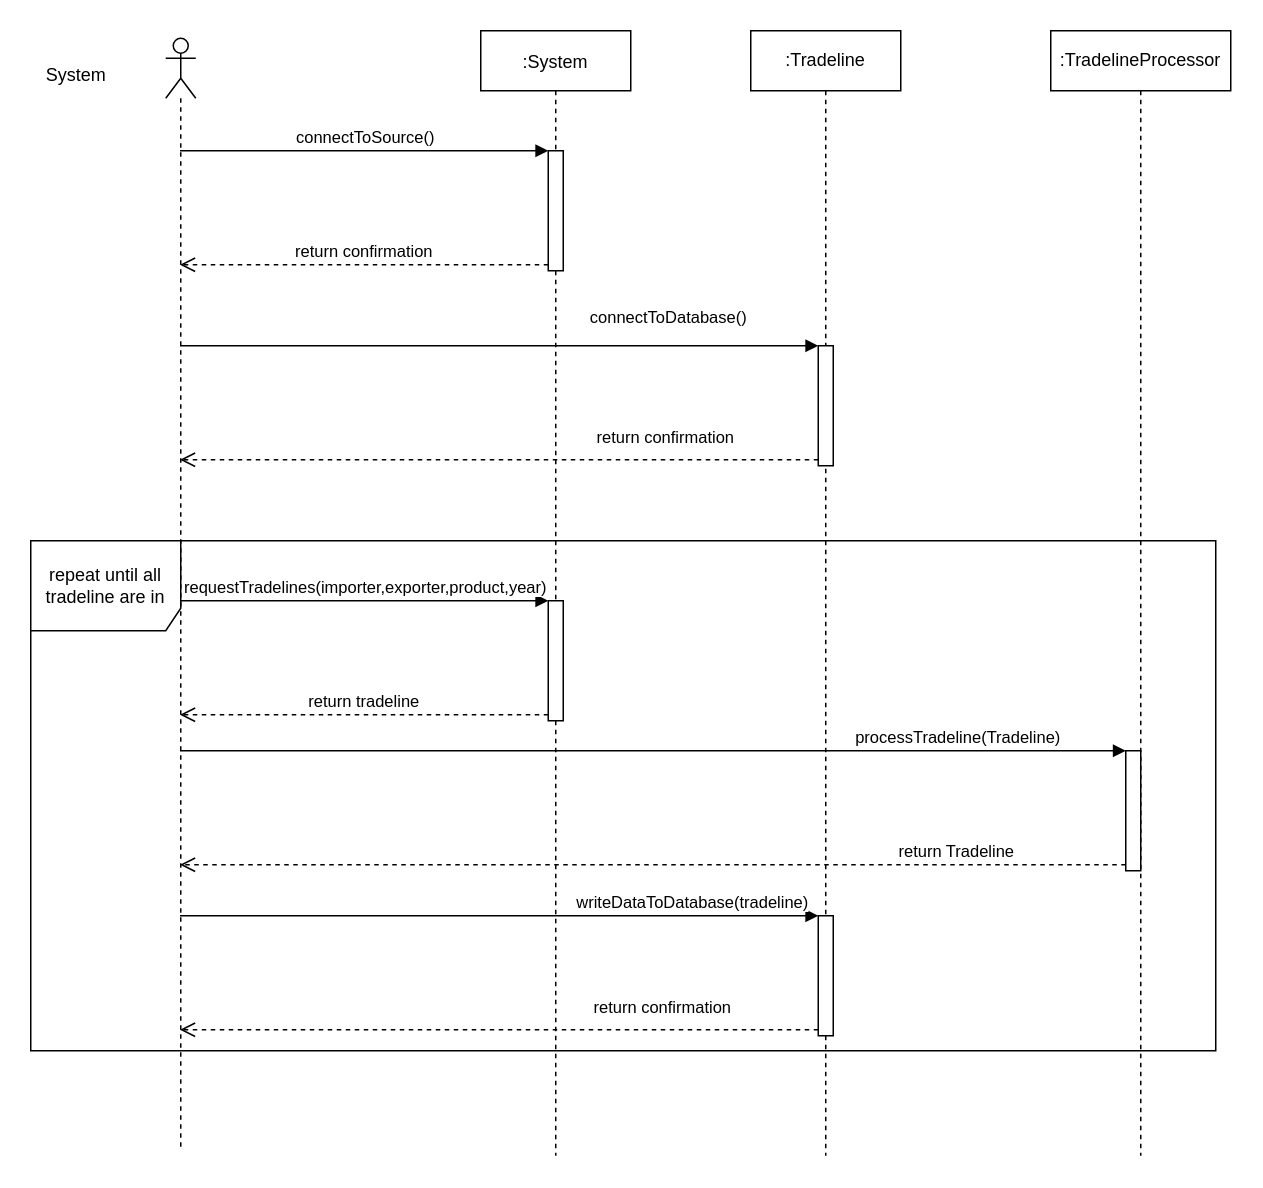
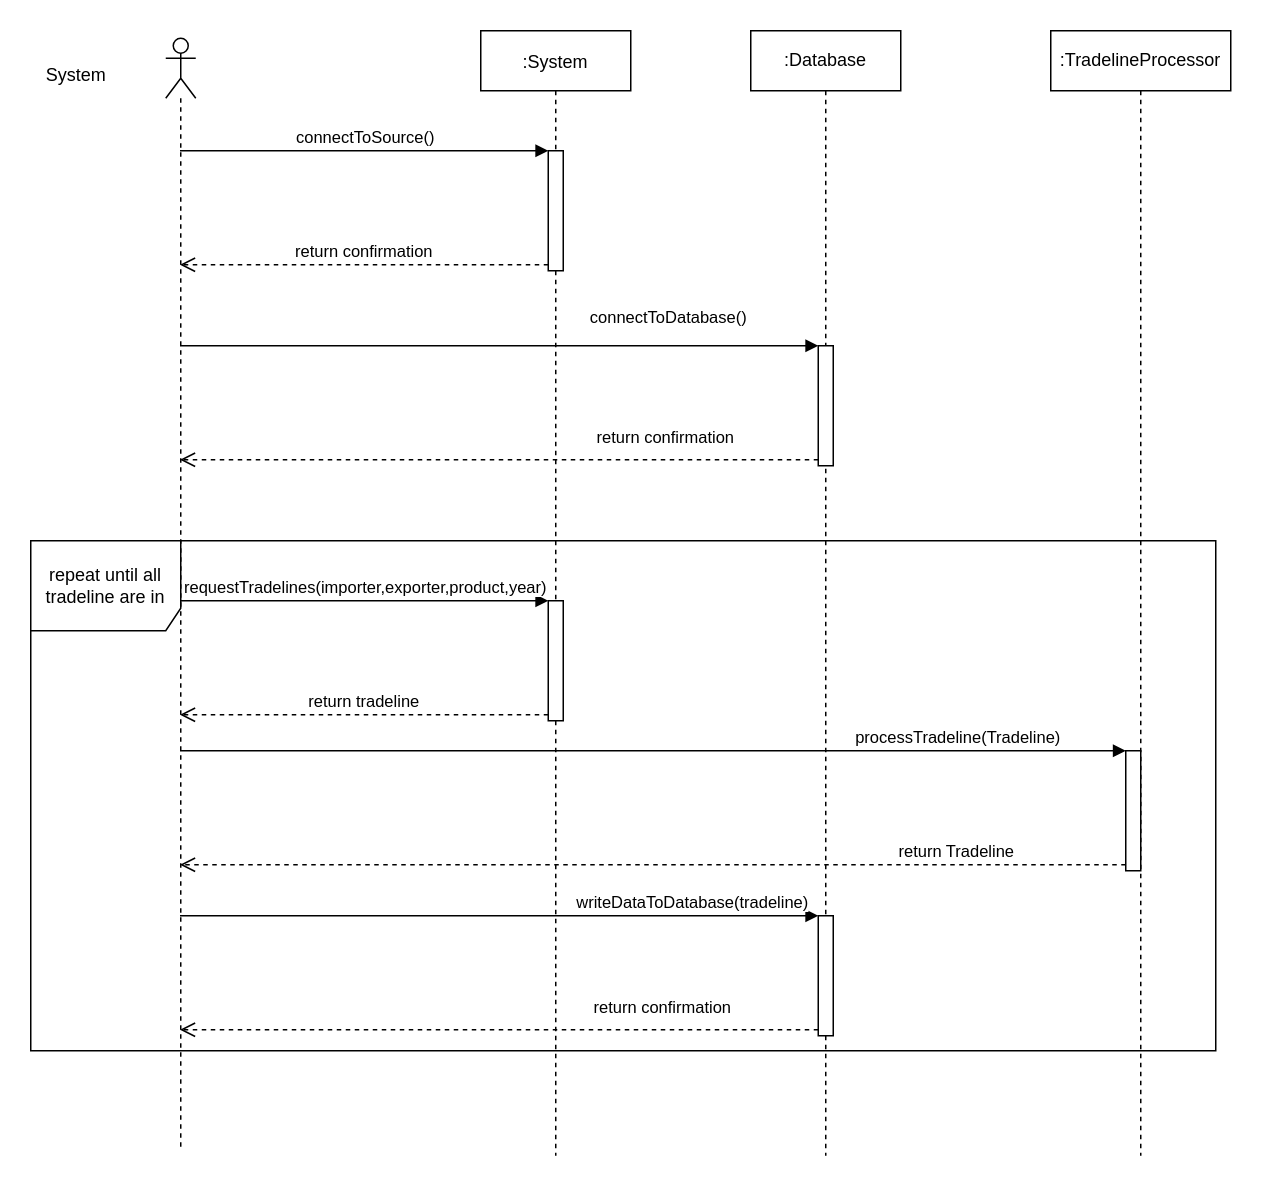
node ":Tradeline": label ":Tradeline" -> ":Database"
